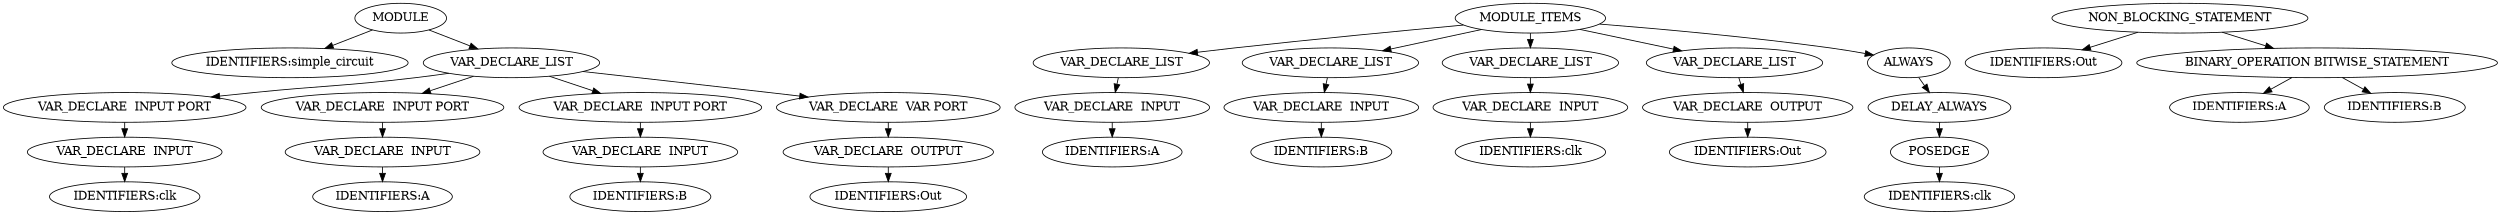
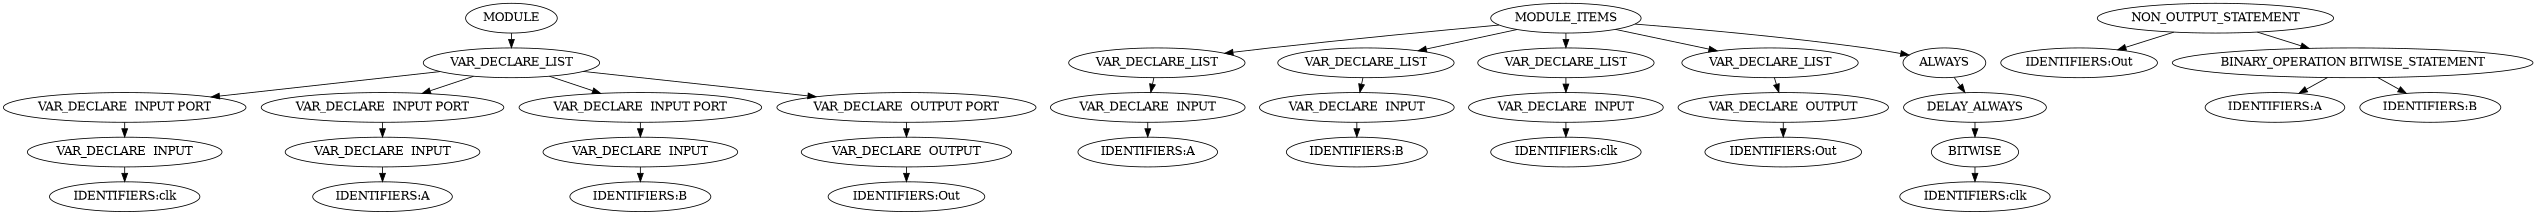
node "NON_BLOCKING_STATEMENT": label "NON_BLOCKING_STATEMENT" -> "NON_OUTPUT_STATEMENT"
node "IDENTIFIERS:simple_circuit": removed
node "VAR_DECLARE  VAR PORT": label "VAR_DECLARE  VAR PORT" -> "VAR_DECLARE  OUTPUT PORT"
node "POSEDGE": label "POSEDGE" -> "BITWISE"
